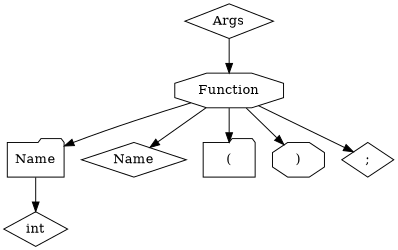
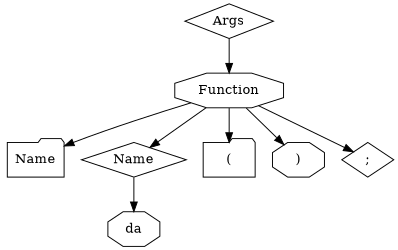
node "int": removed
node "da": added
